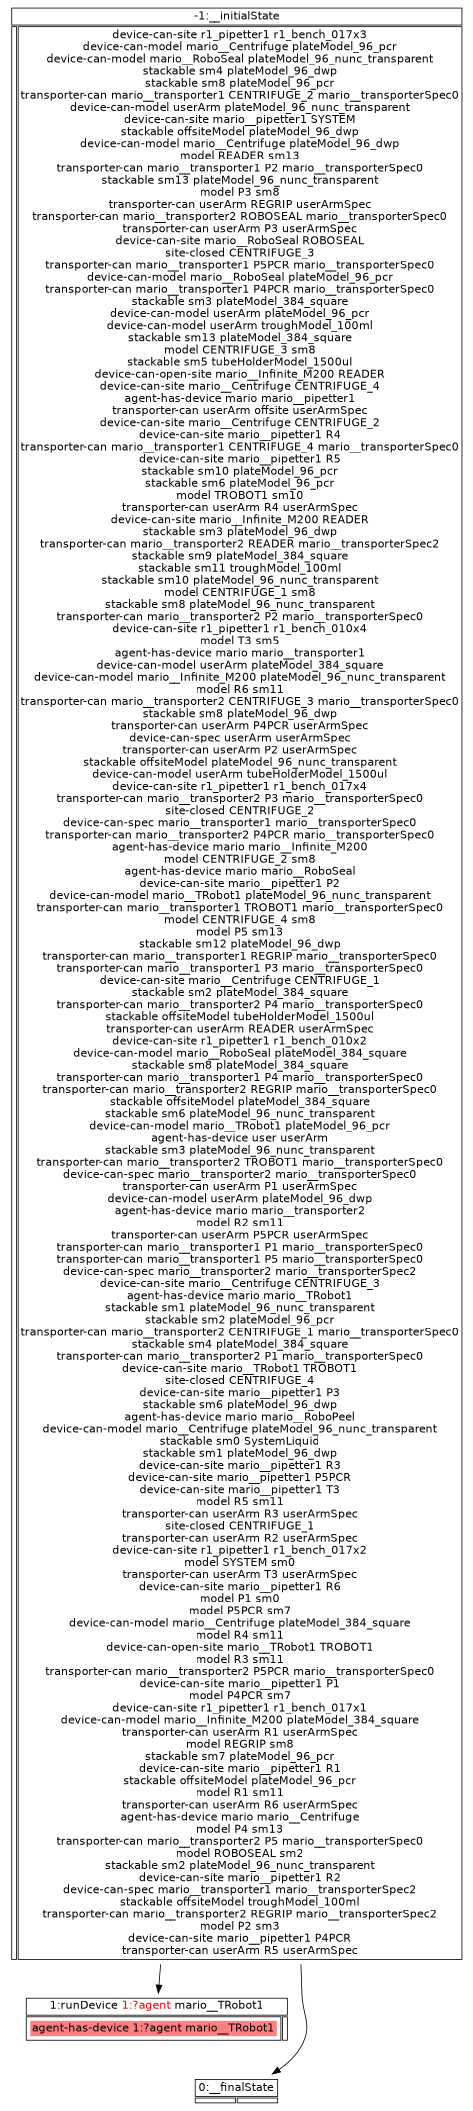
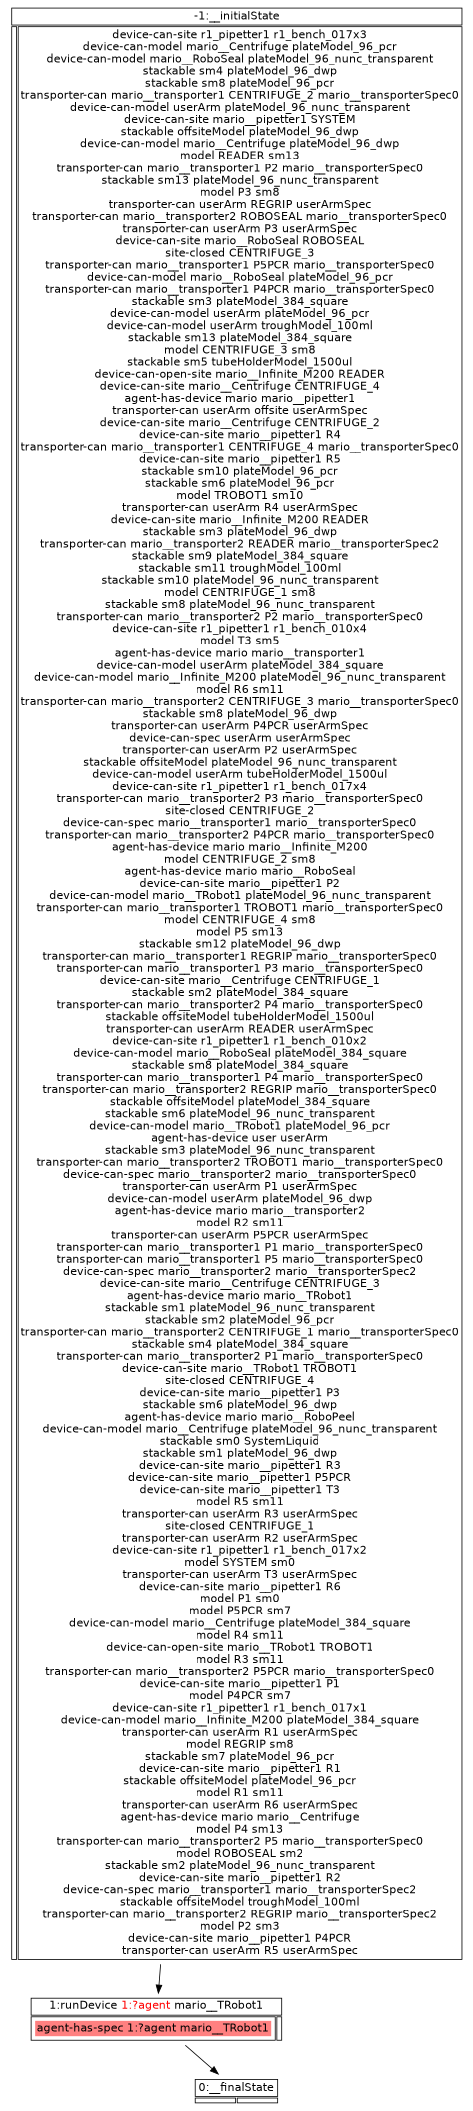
edge "-1:__initialState" -> "0:__finalState": now "1:runDevice" -> "0:__finalState"
node "1:runDevice": text "agent-has-device 1:?agent mario__TRobot1" -> "agent-has-spec 1:?agent mario__TRobot1"
